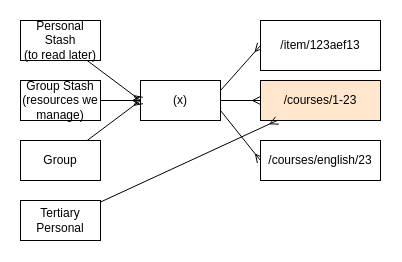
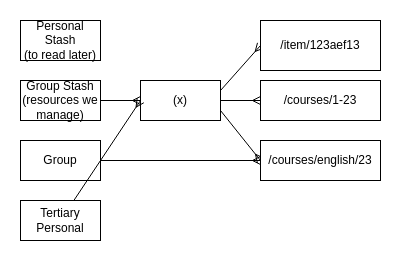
edge "Personal Stash (to read later)" -> "(x)": removed
node "/courses/1-23": fillcolor #ffe6cc -> #ffffff
edge "Group" -> "(x)": now "Group" -> "/courses/english/23"
edge "Tertiary Personal" -> "/courses/1-23": now "Tertiary Personal" -> "(x)"
